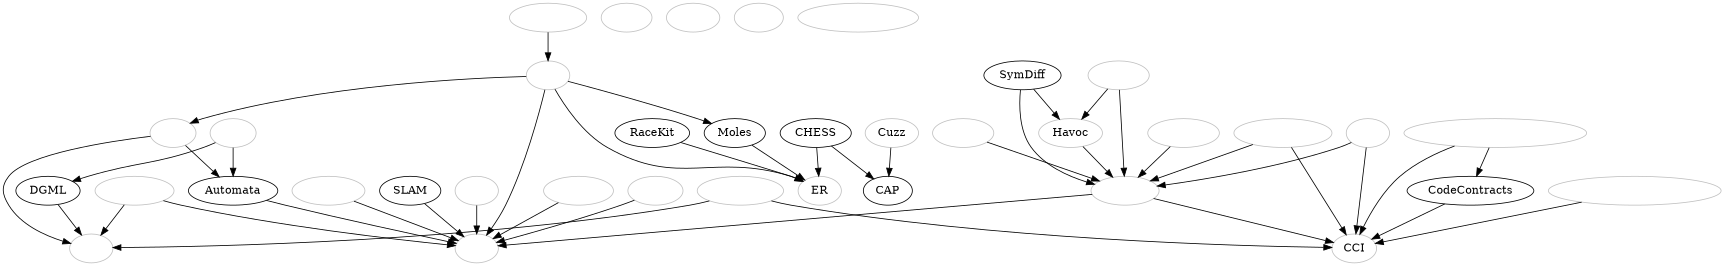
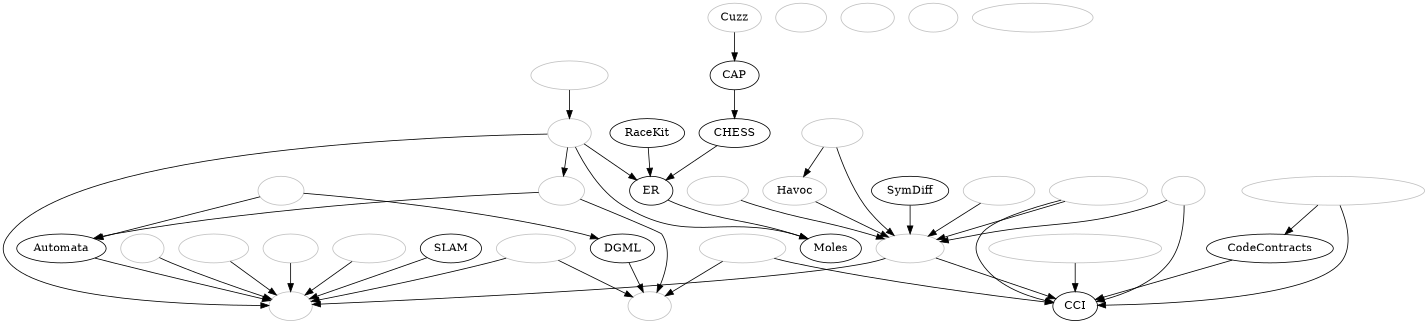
edge "SymDiff" -> "Havoc": removed
edge "Moles" -> "ER": reversed
edge "CHESS" -> "CAP": reversed
node "ER": color gray -> black
node "CCI": color gray -> black
